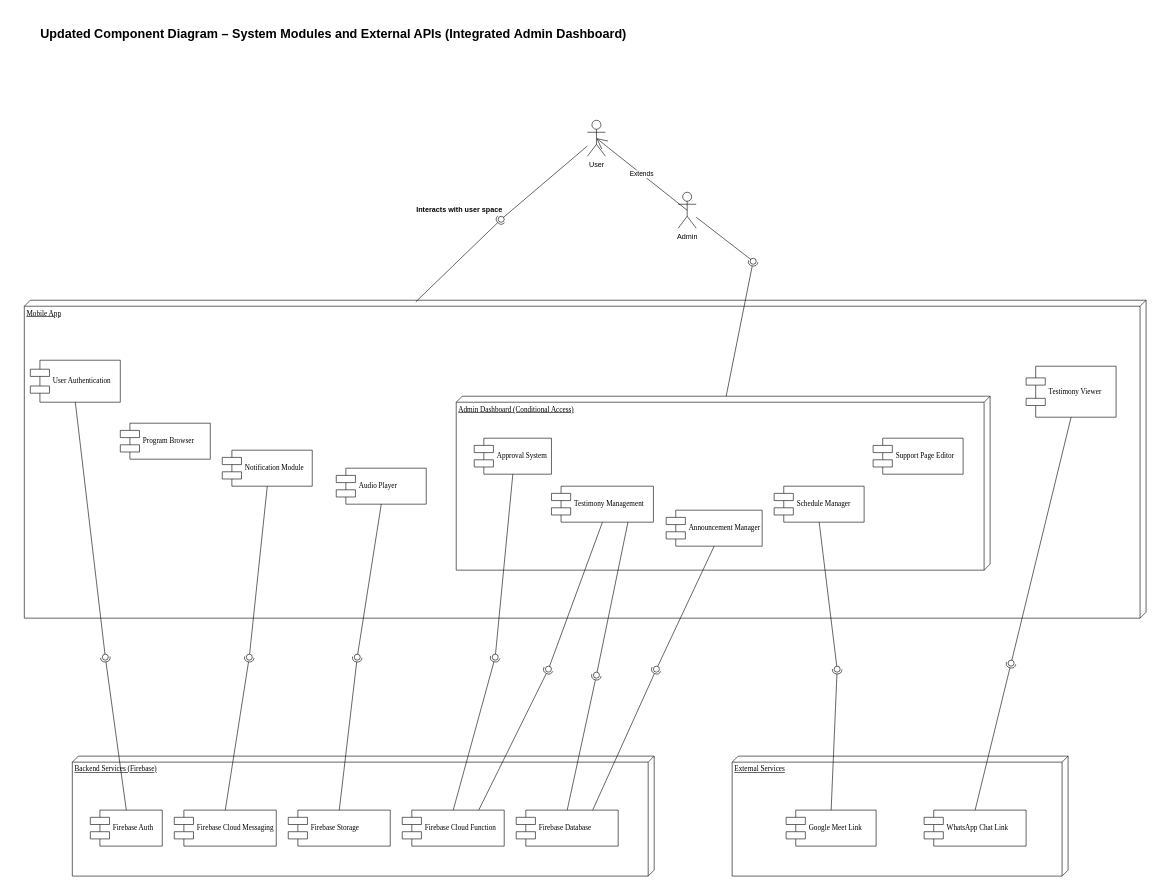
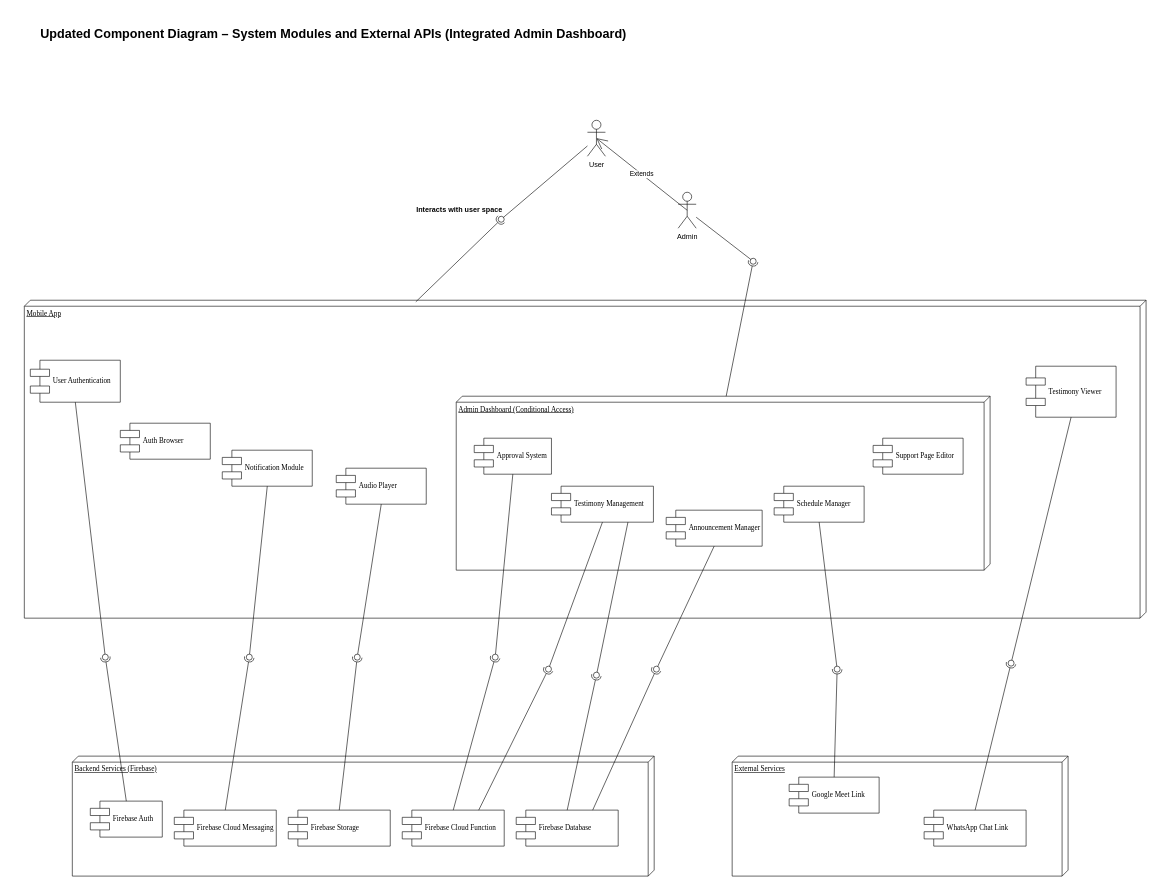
node "Program Browser": label "Program Browser" -> "Auth Browser"
node "Firebase Auth": moved (126, 828) -> (126, 819)
node "Google Meet Link": moved (831, 828) -> (834, 795)
